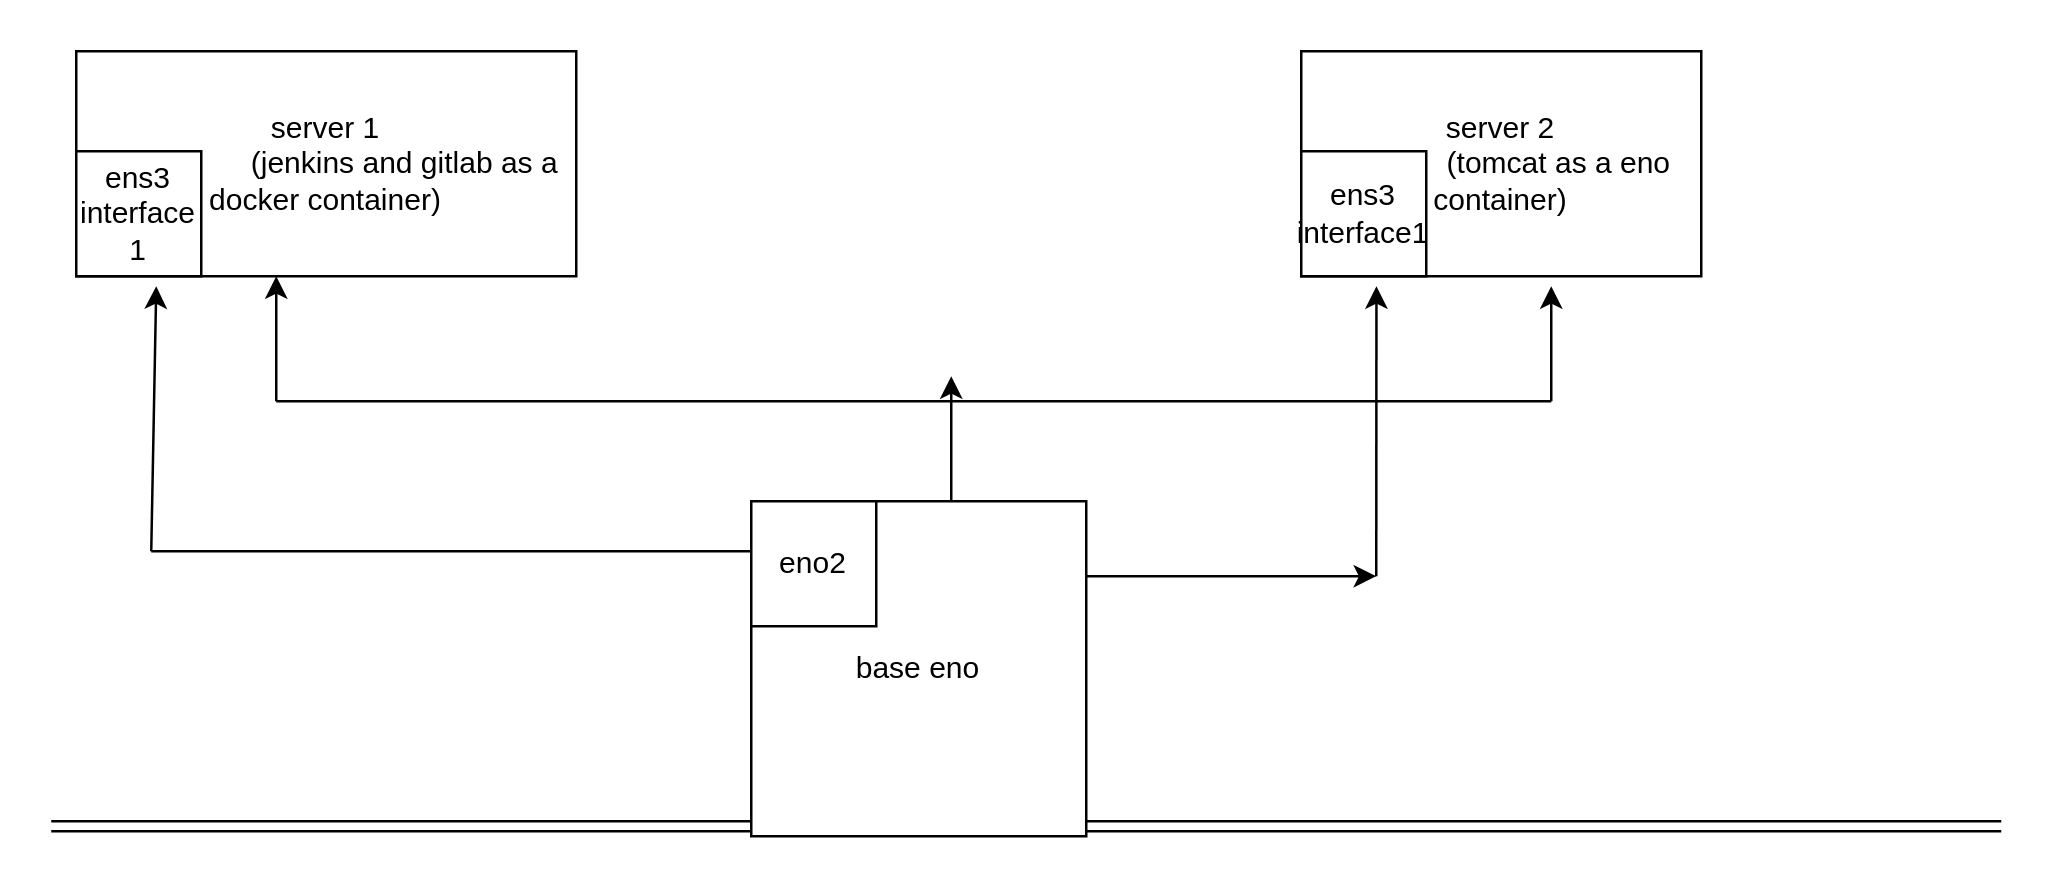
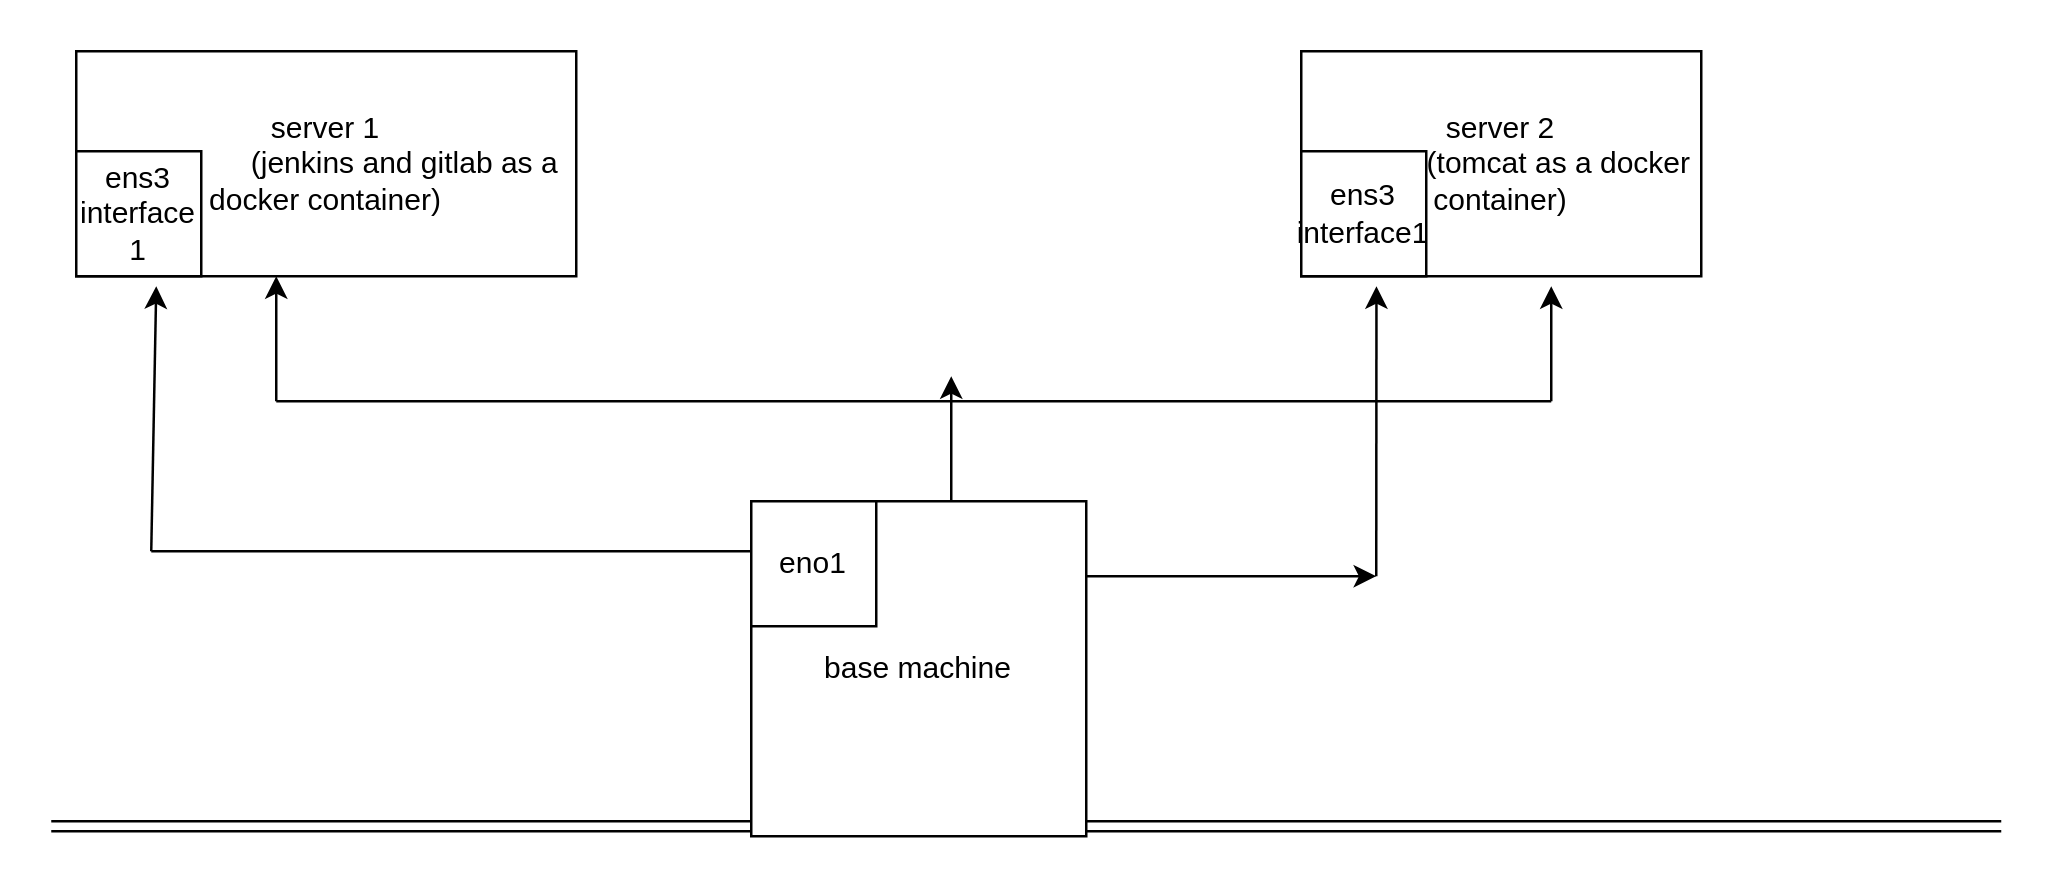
node "server 2 (tomcat as a eno container)": label "server 2 (tomcat as a eno container)" -> "server 2 (tomcat as a docker container)"
node "eno2": label "eno2" -> "eno1"
node "base eno": label "base eno" -> "base machine"
